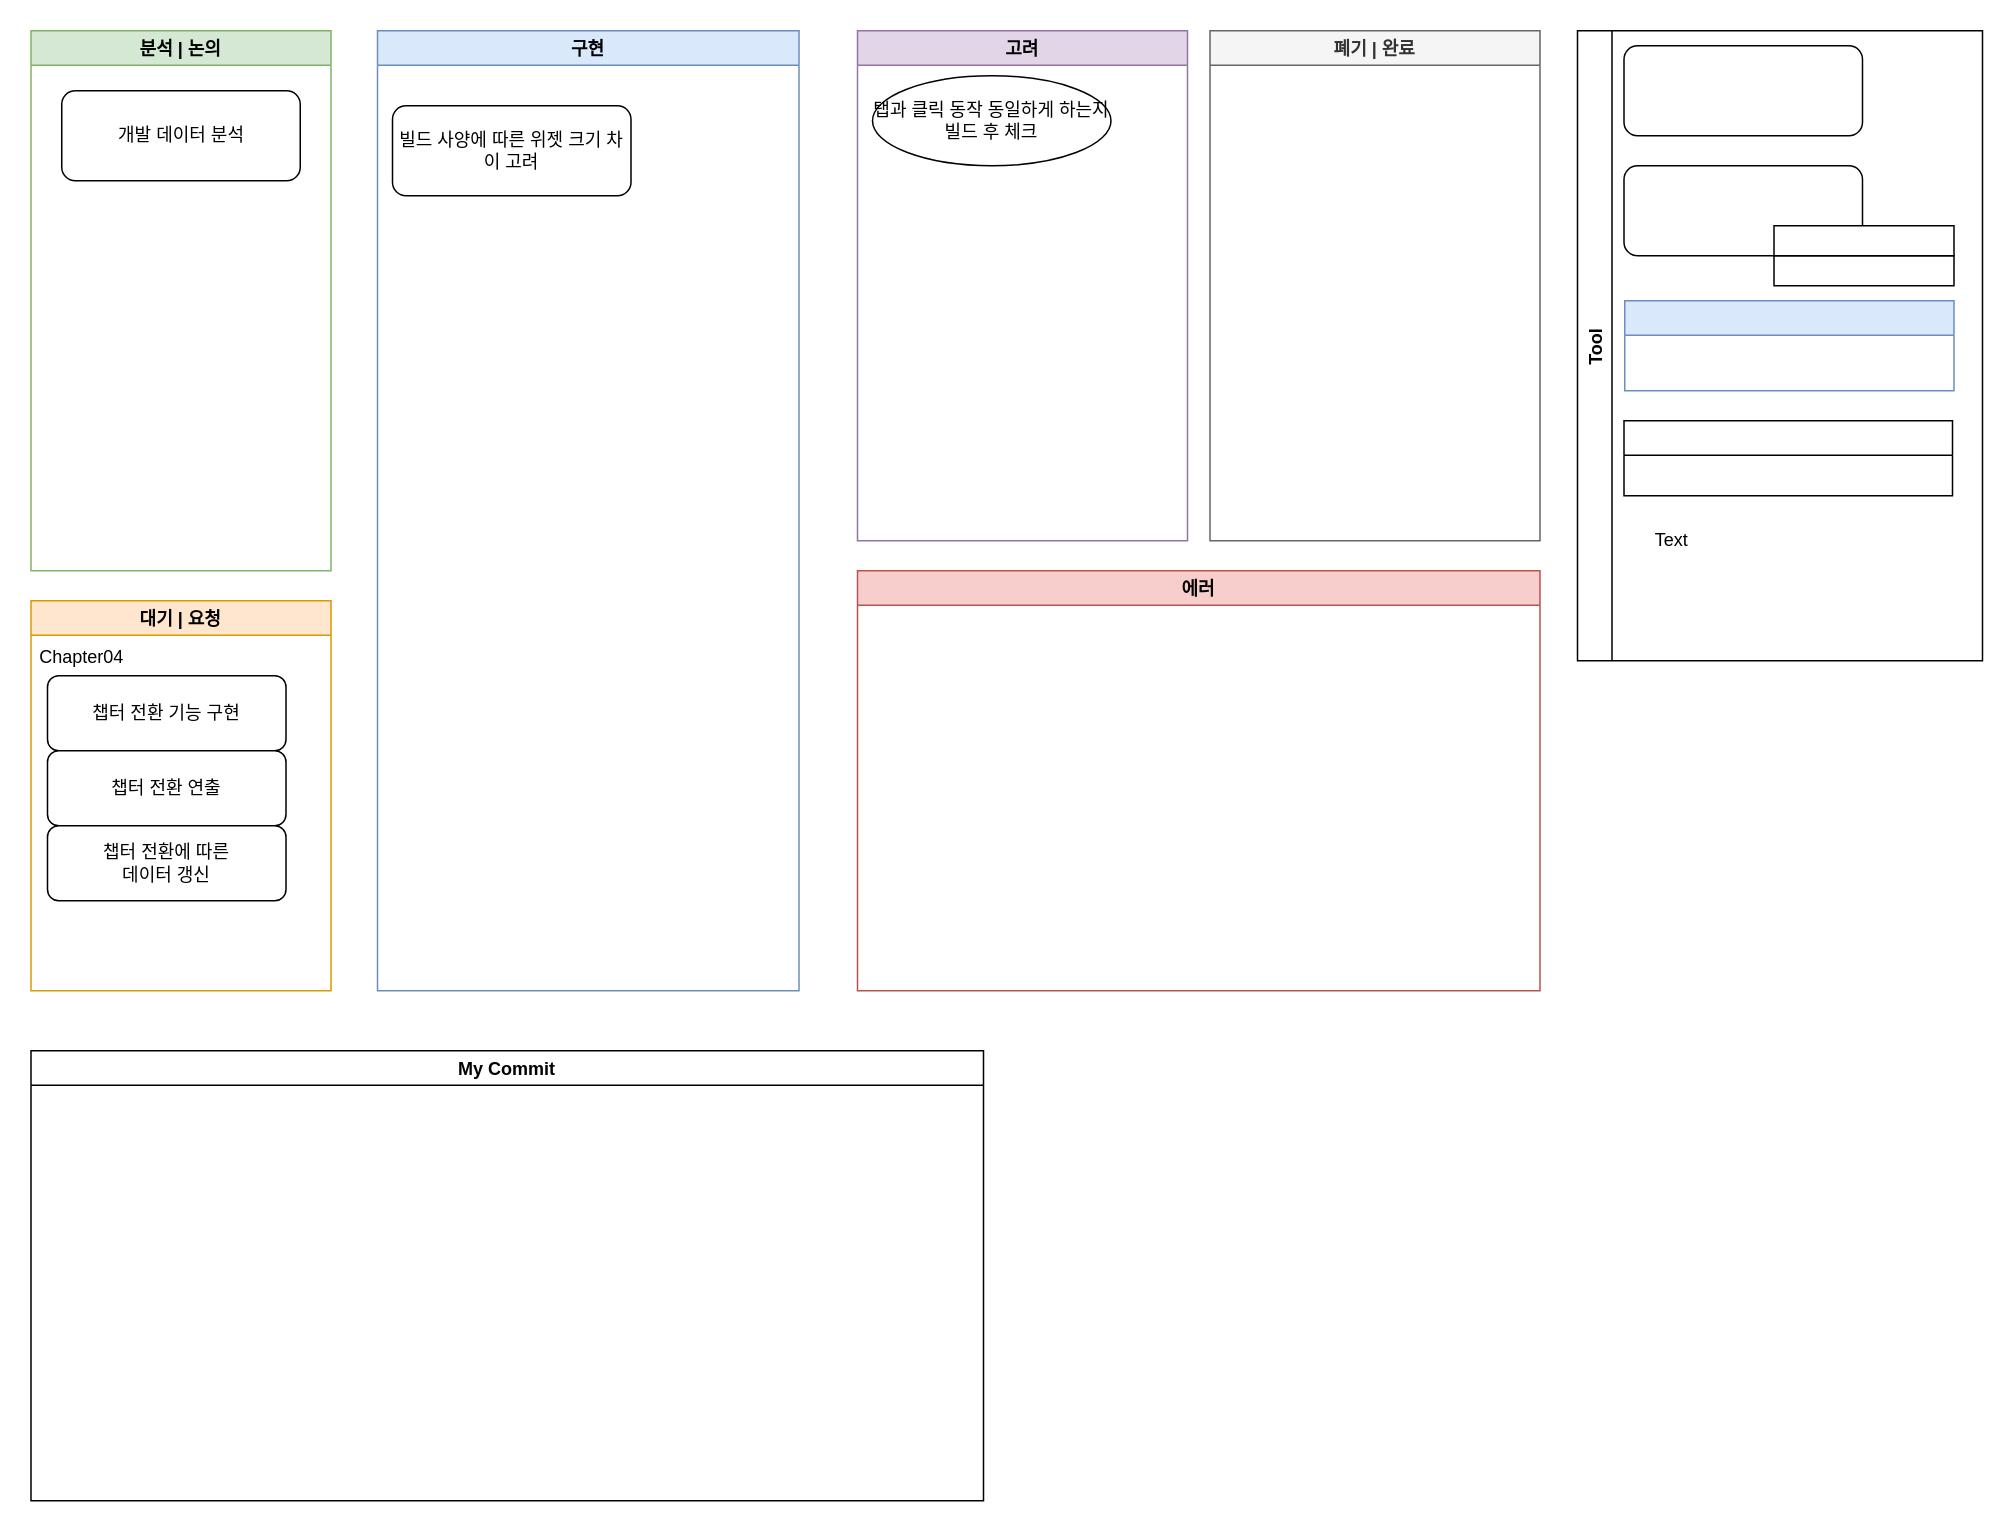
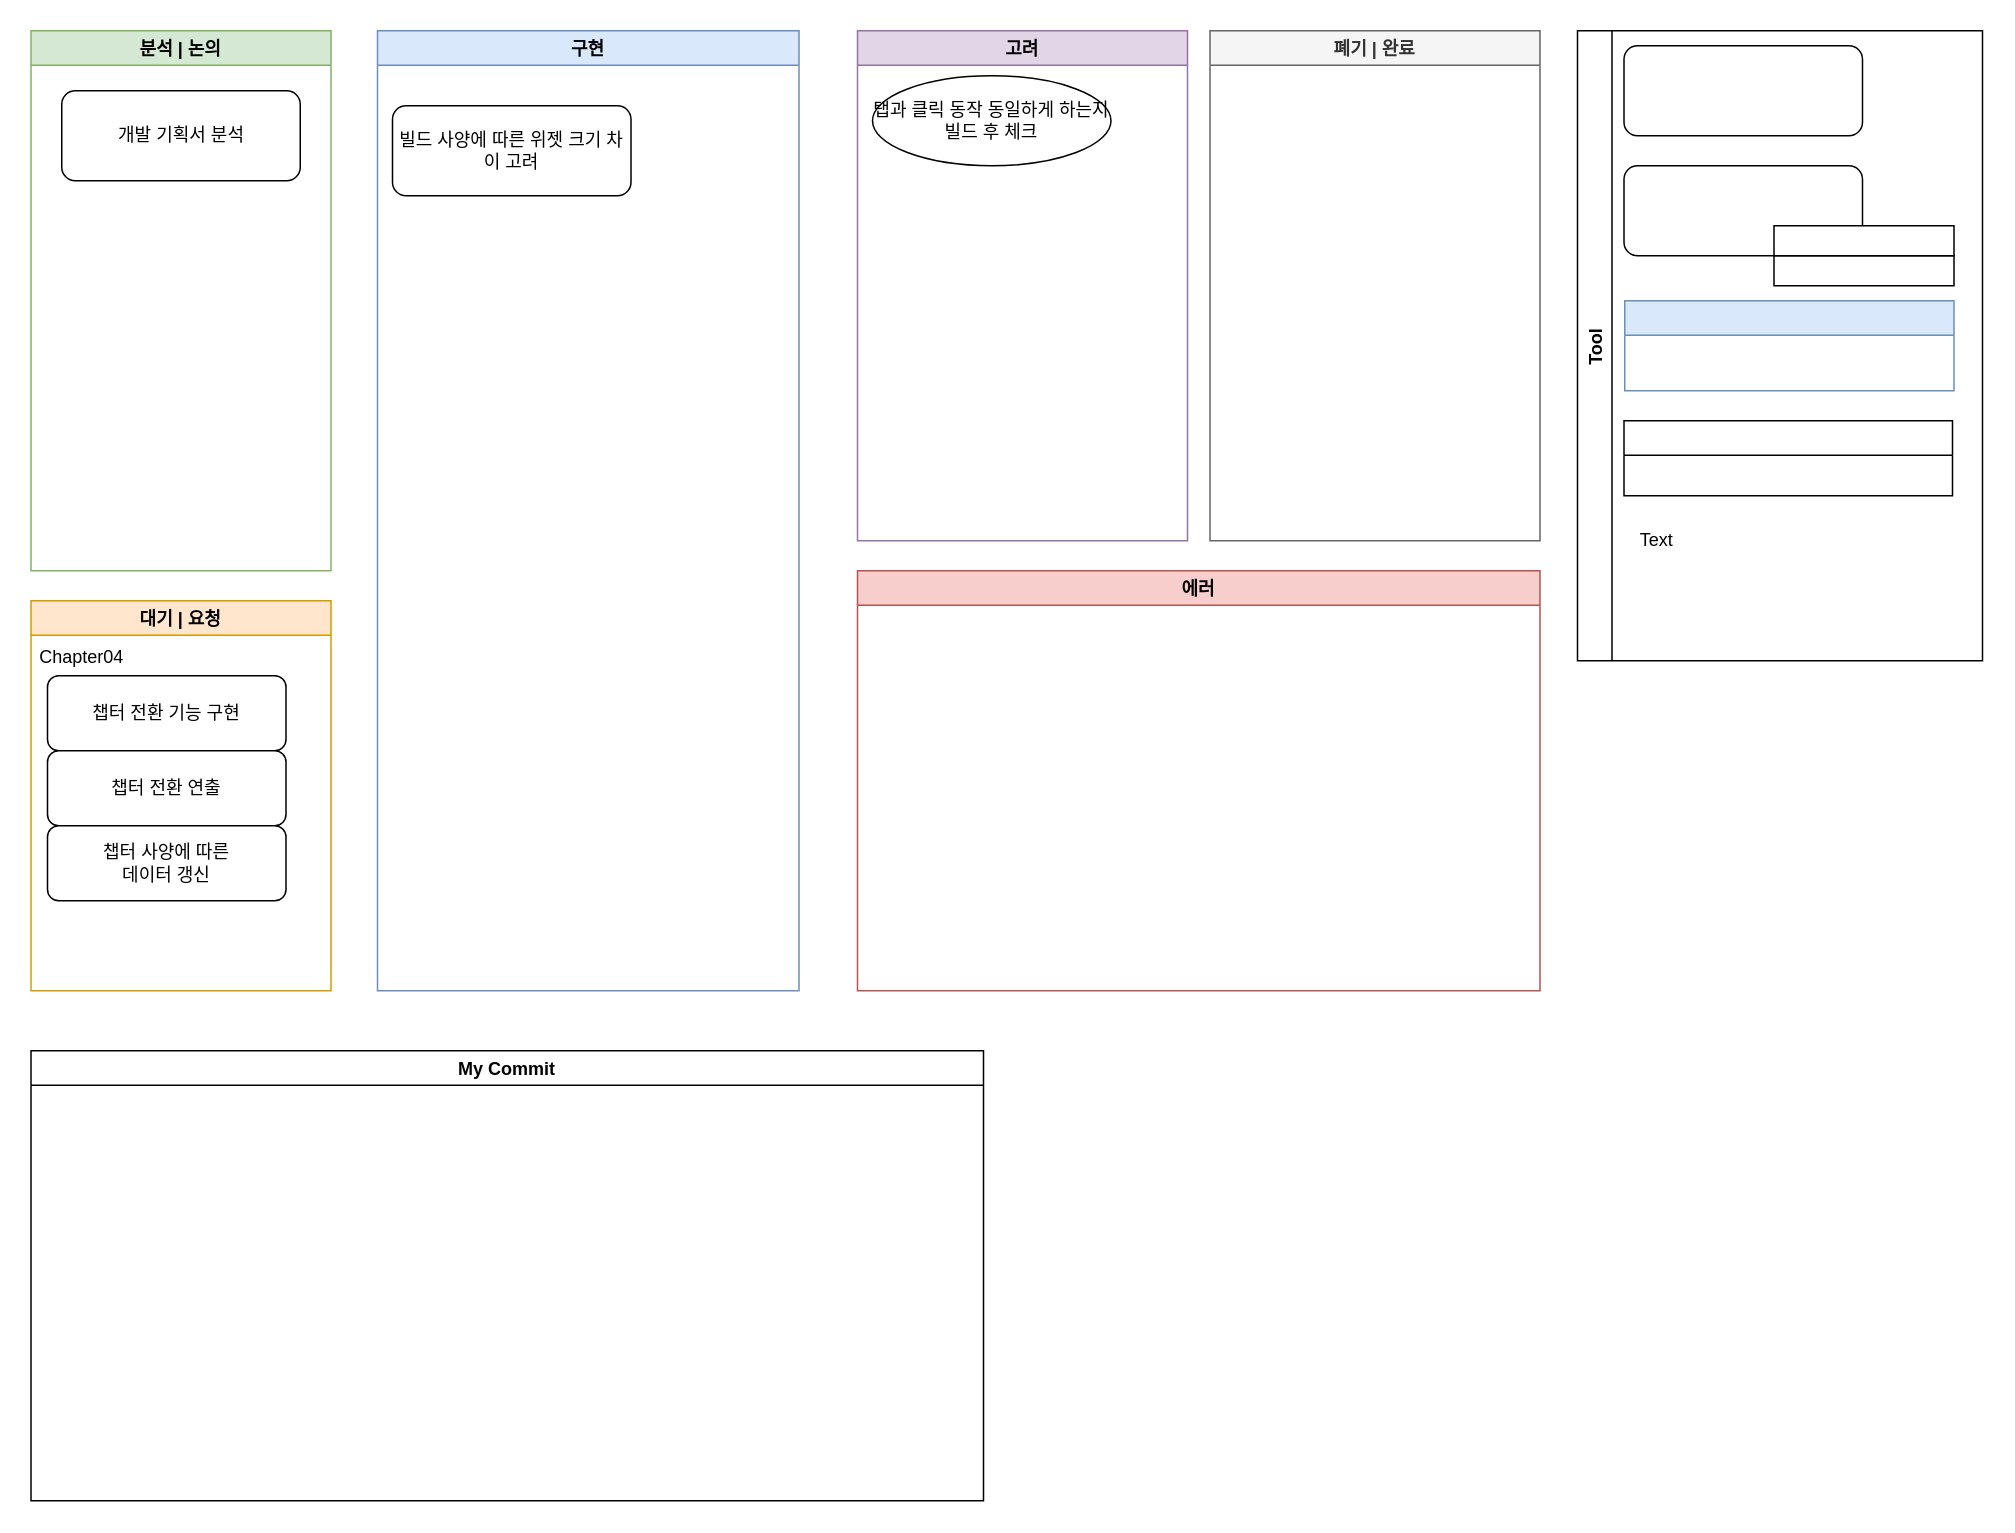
node "개발 데이터 분석": label "개발 데이터 분석" -> "개발 기획서 분석"
node "Text": moved (1682, 541) -> (1667, 541)
node "챕터 전환에 따른 데이터 갱신": label "챕터 전환에 따른 데이터 갱신" -> "챕터 사양에 따른 데이터 갱신"
